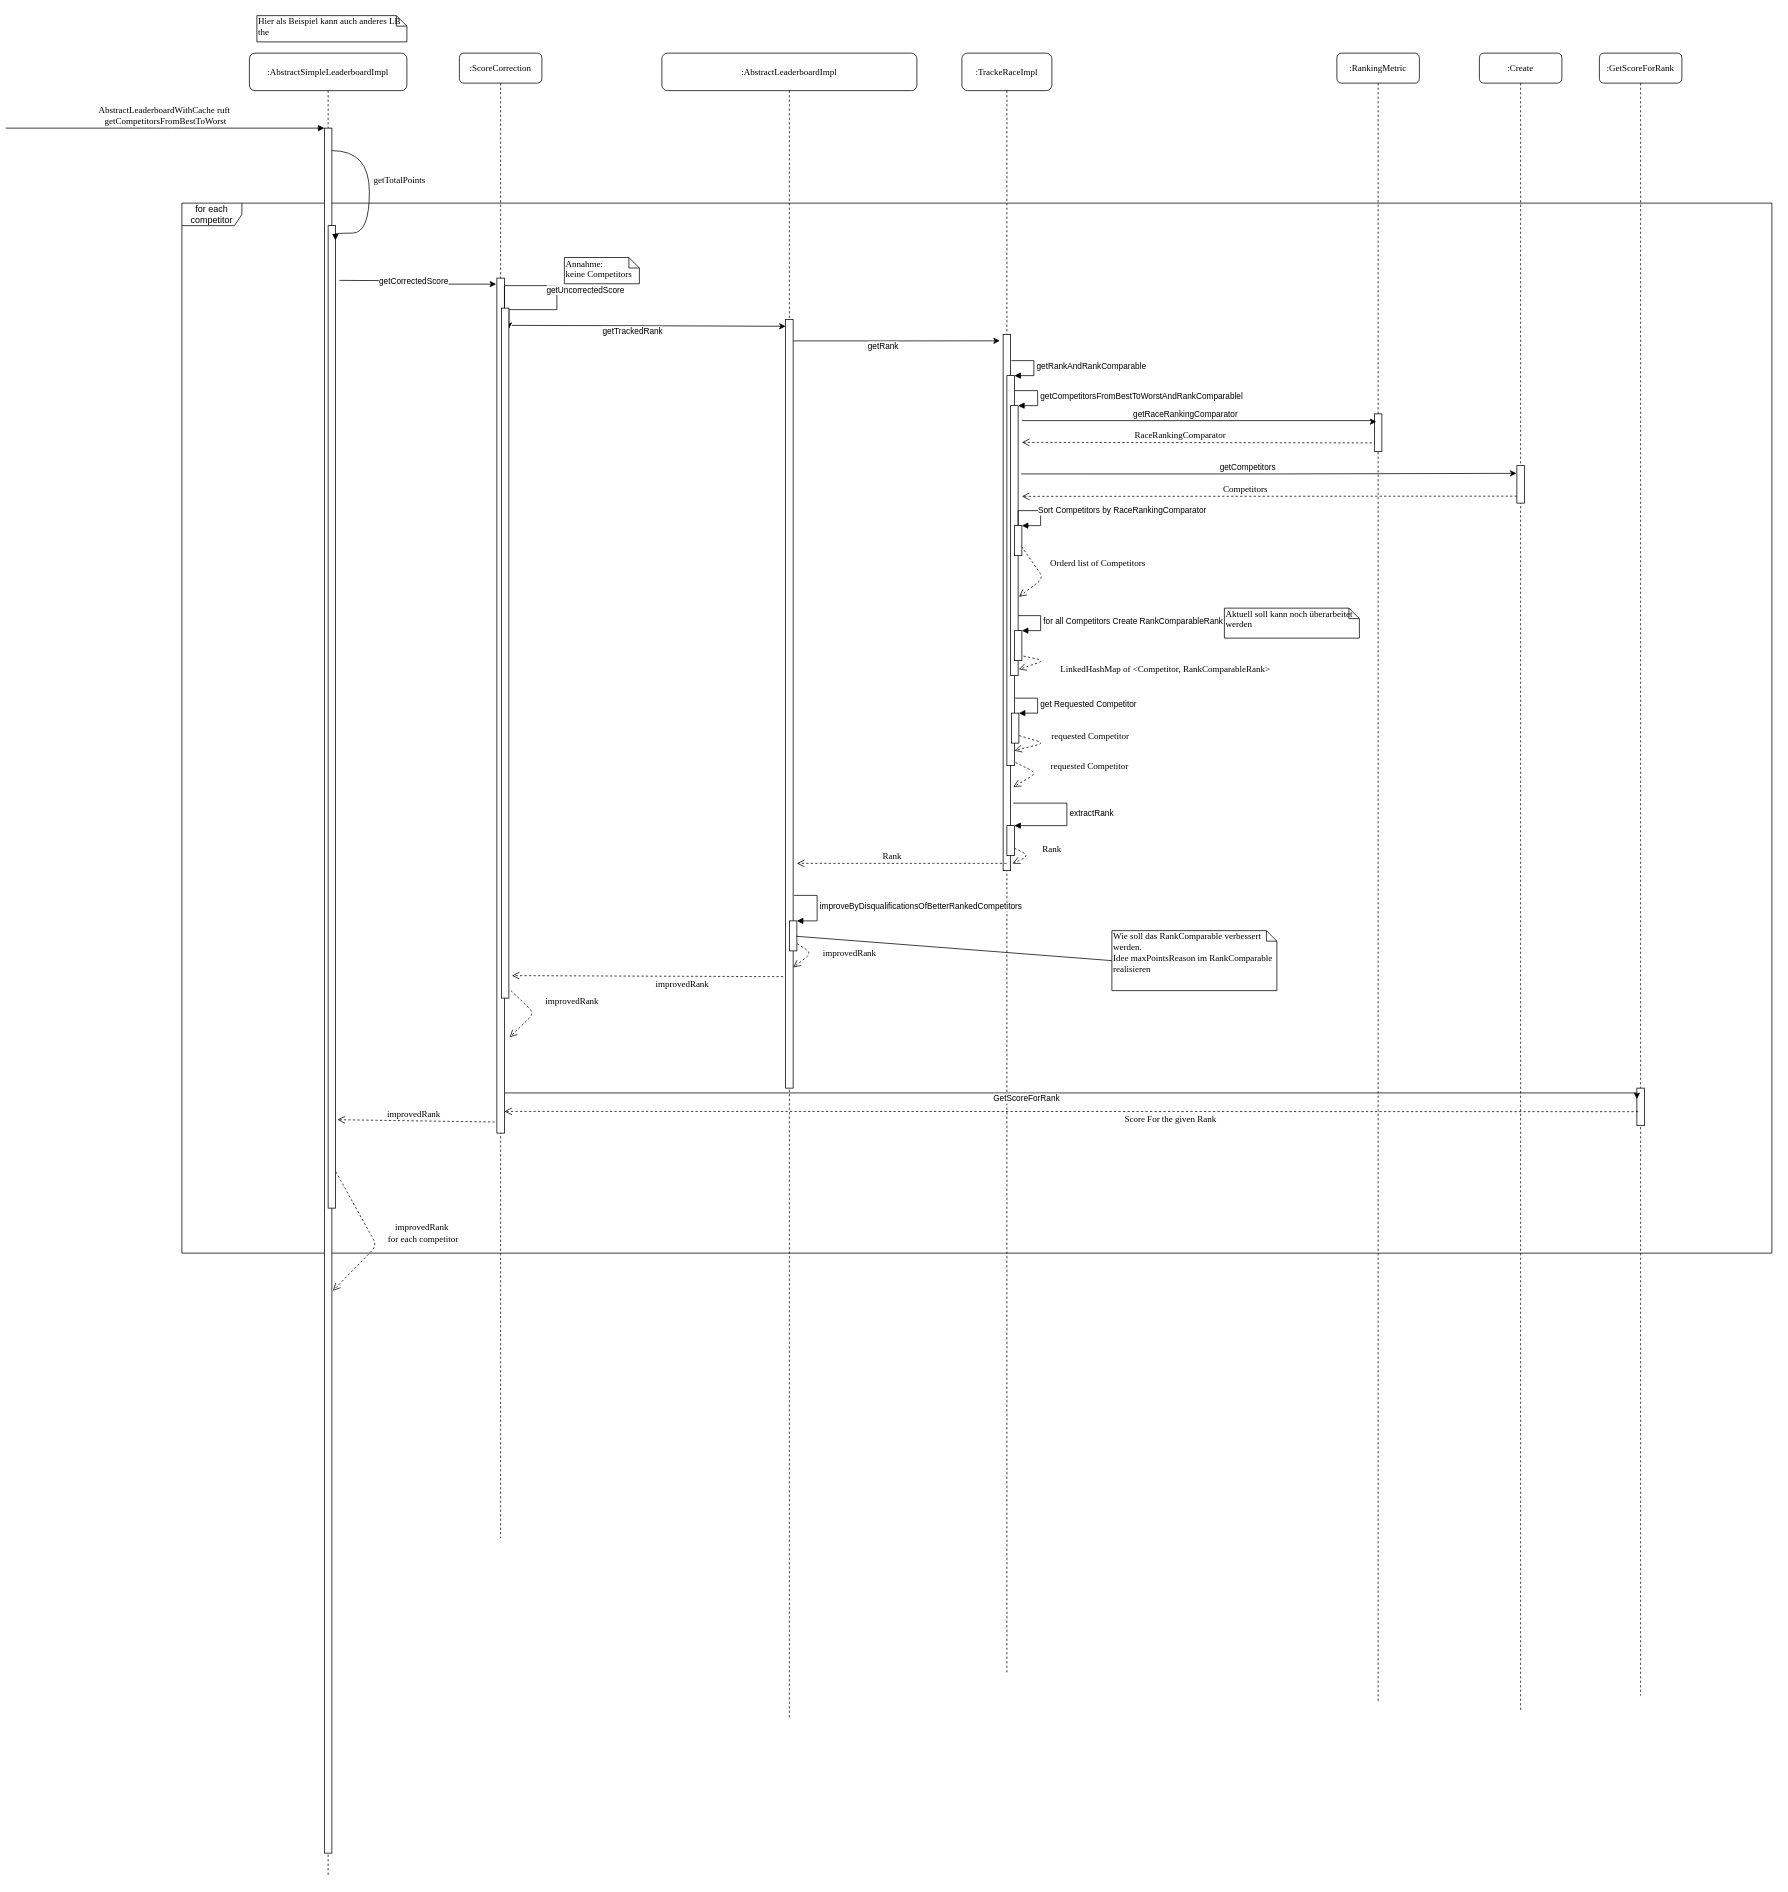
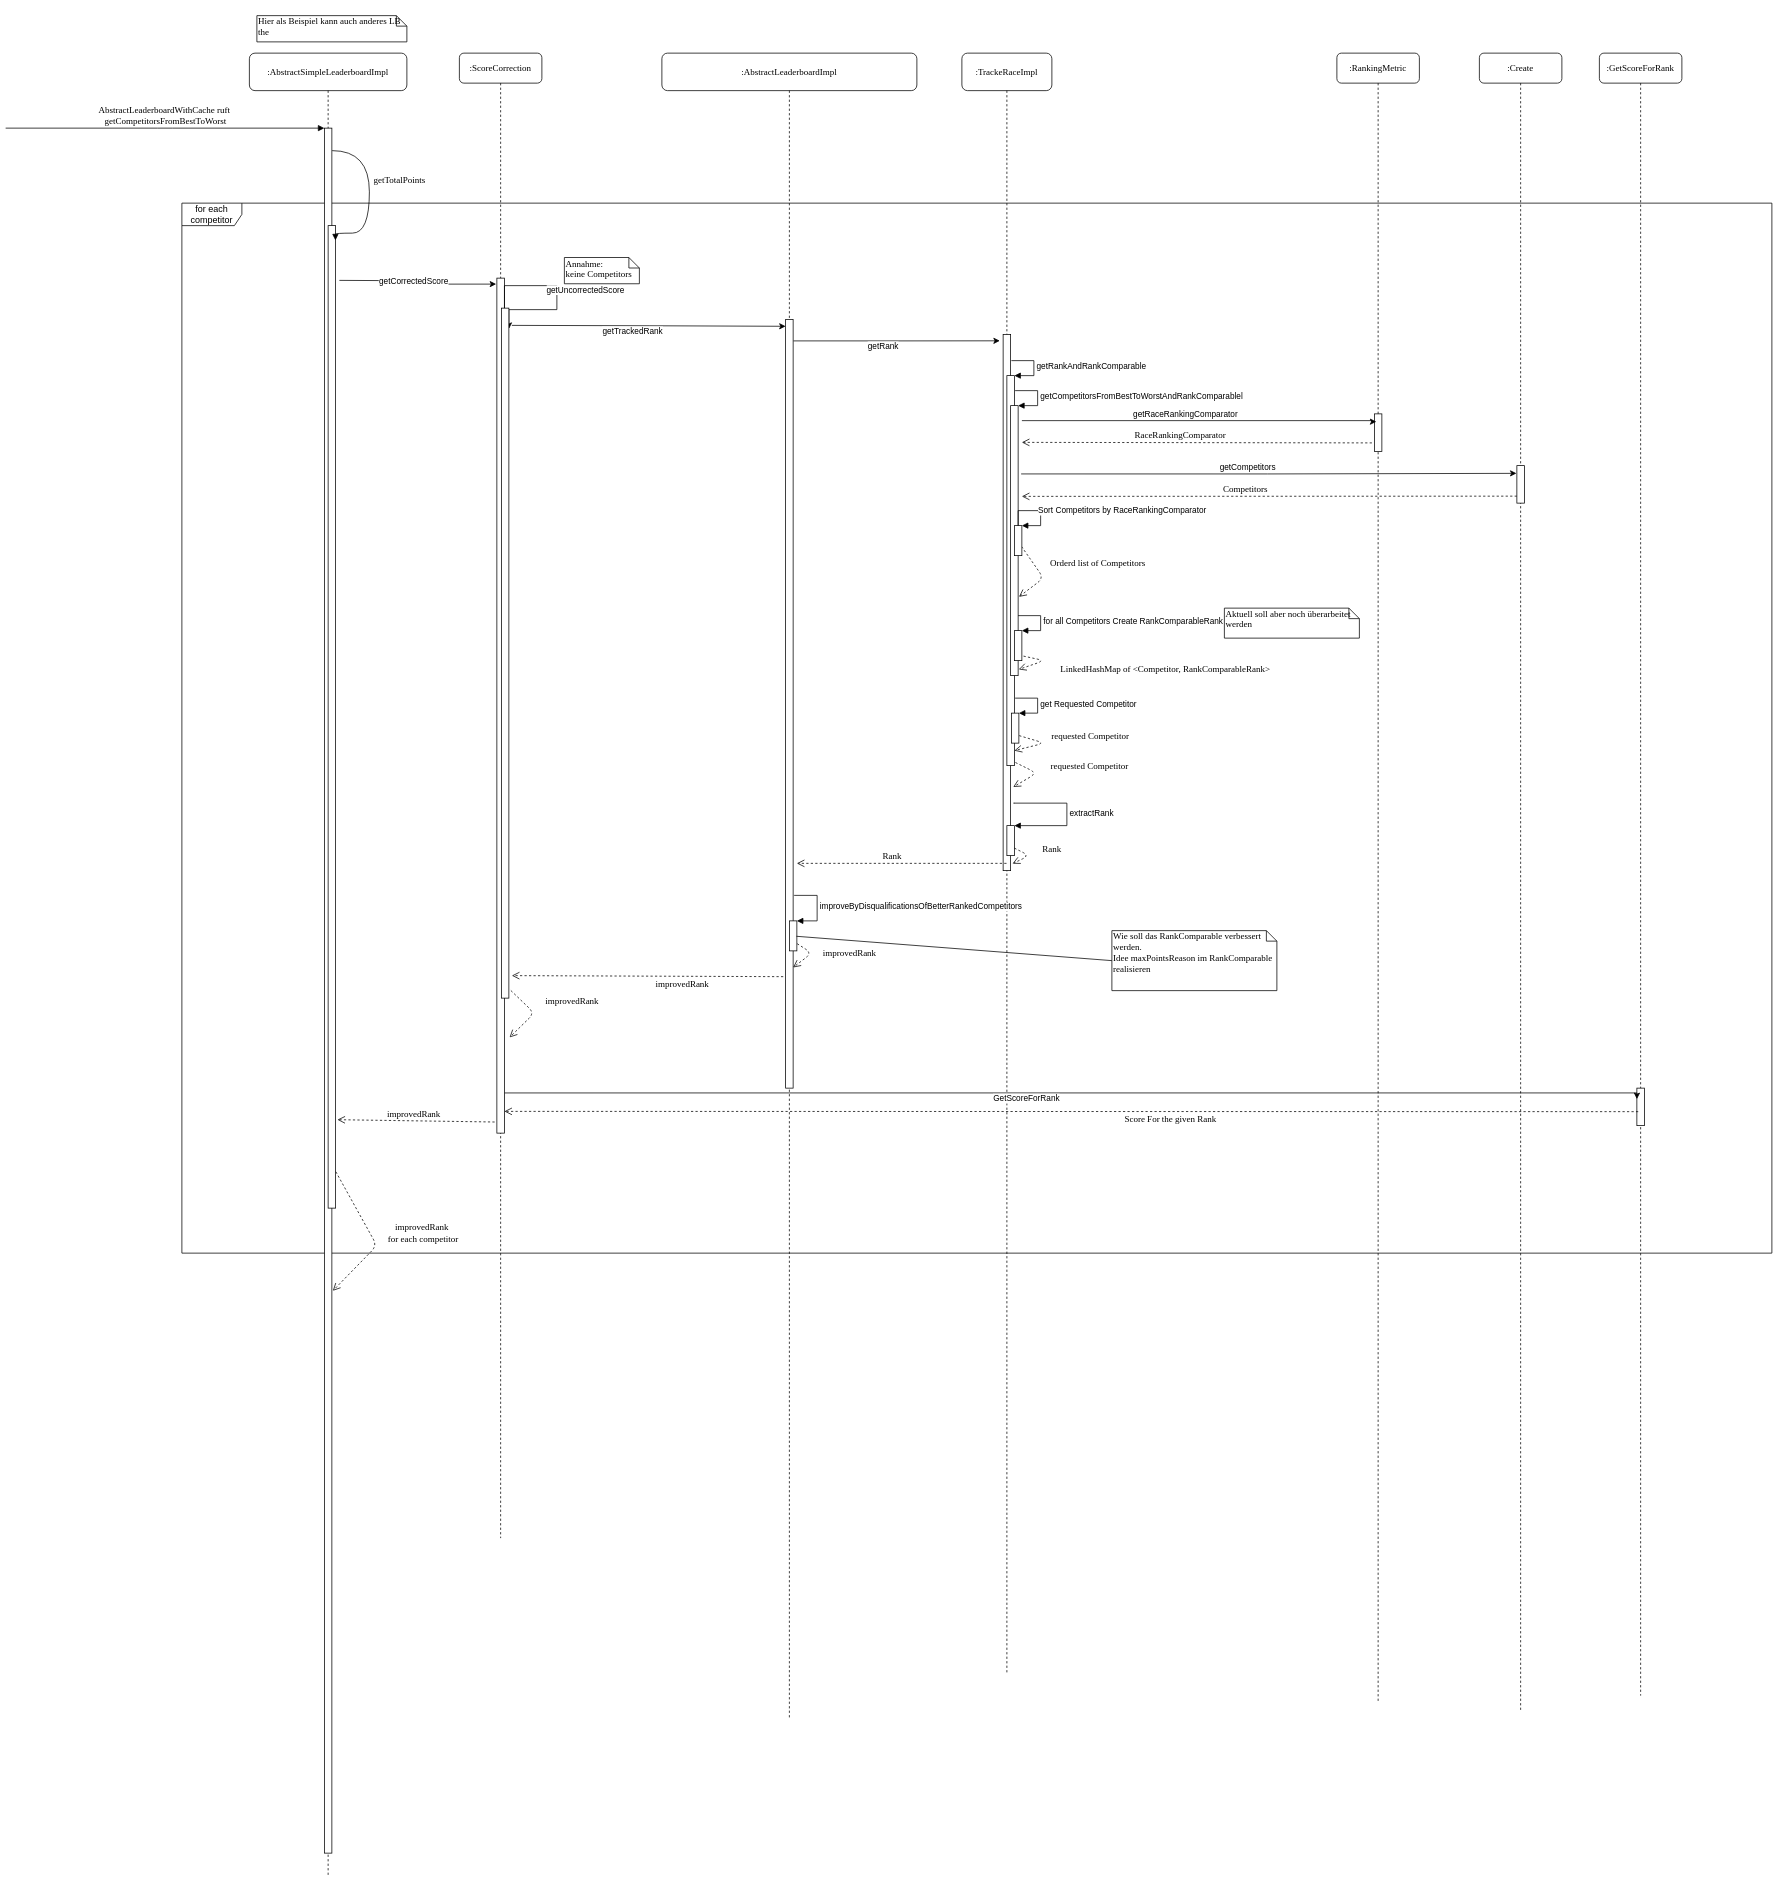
node "Aktuell soll kann noch überarbeitet werden": label "Aktuell soll kann noch überarbeitet werden" -> "Aktuell soll aber noch überarbeitet werden"
